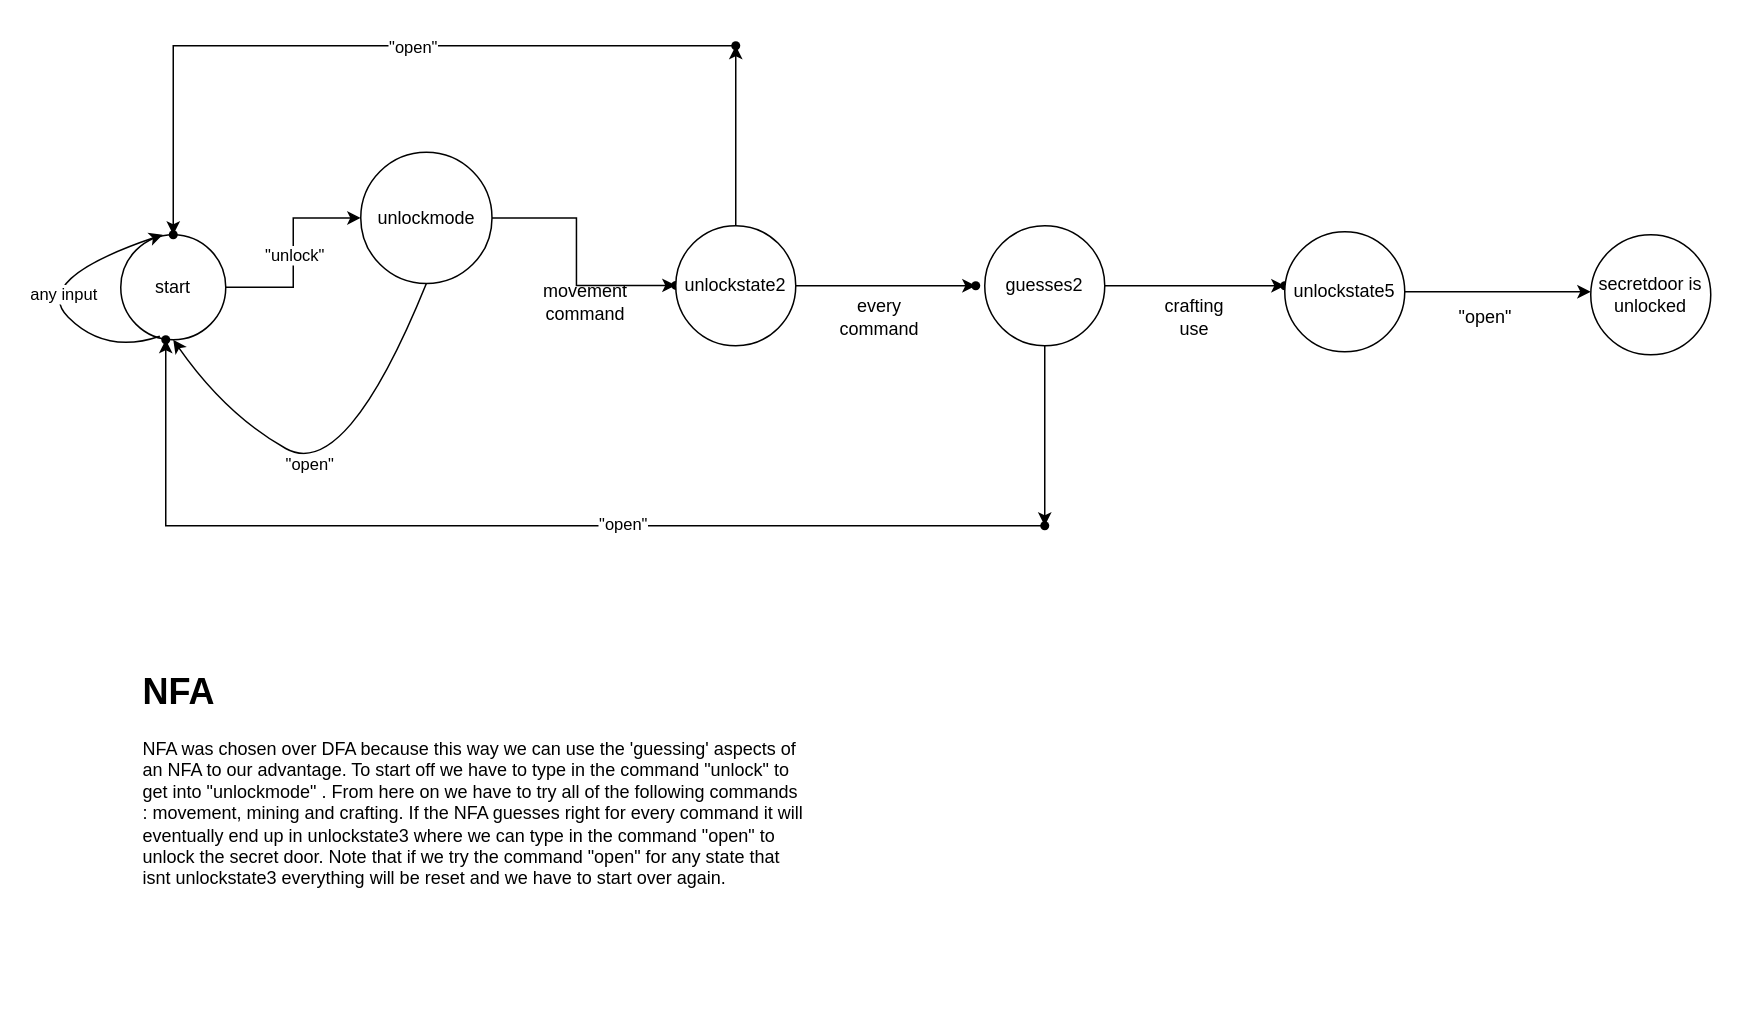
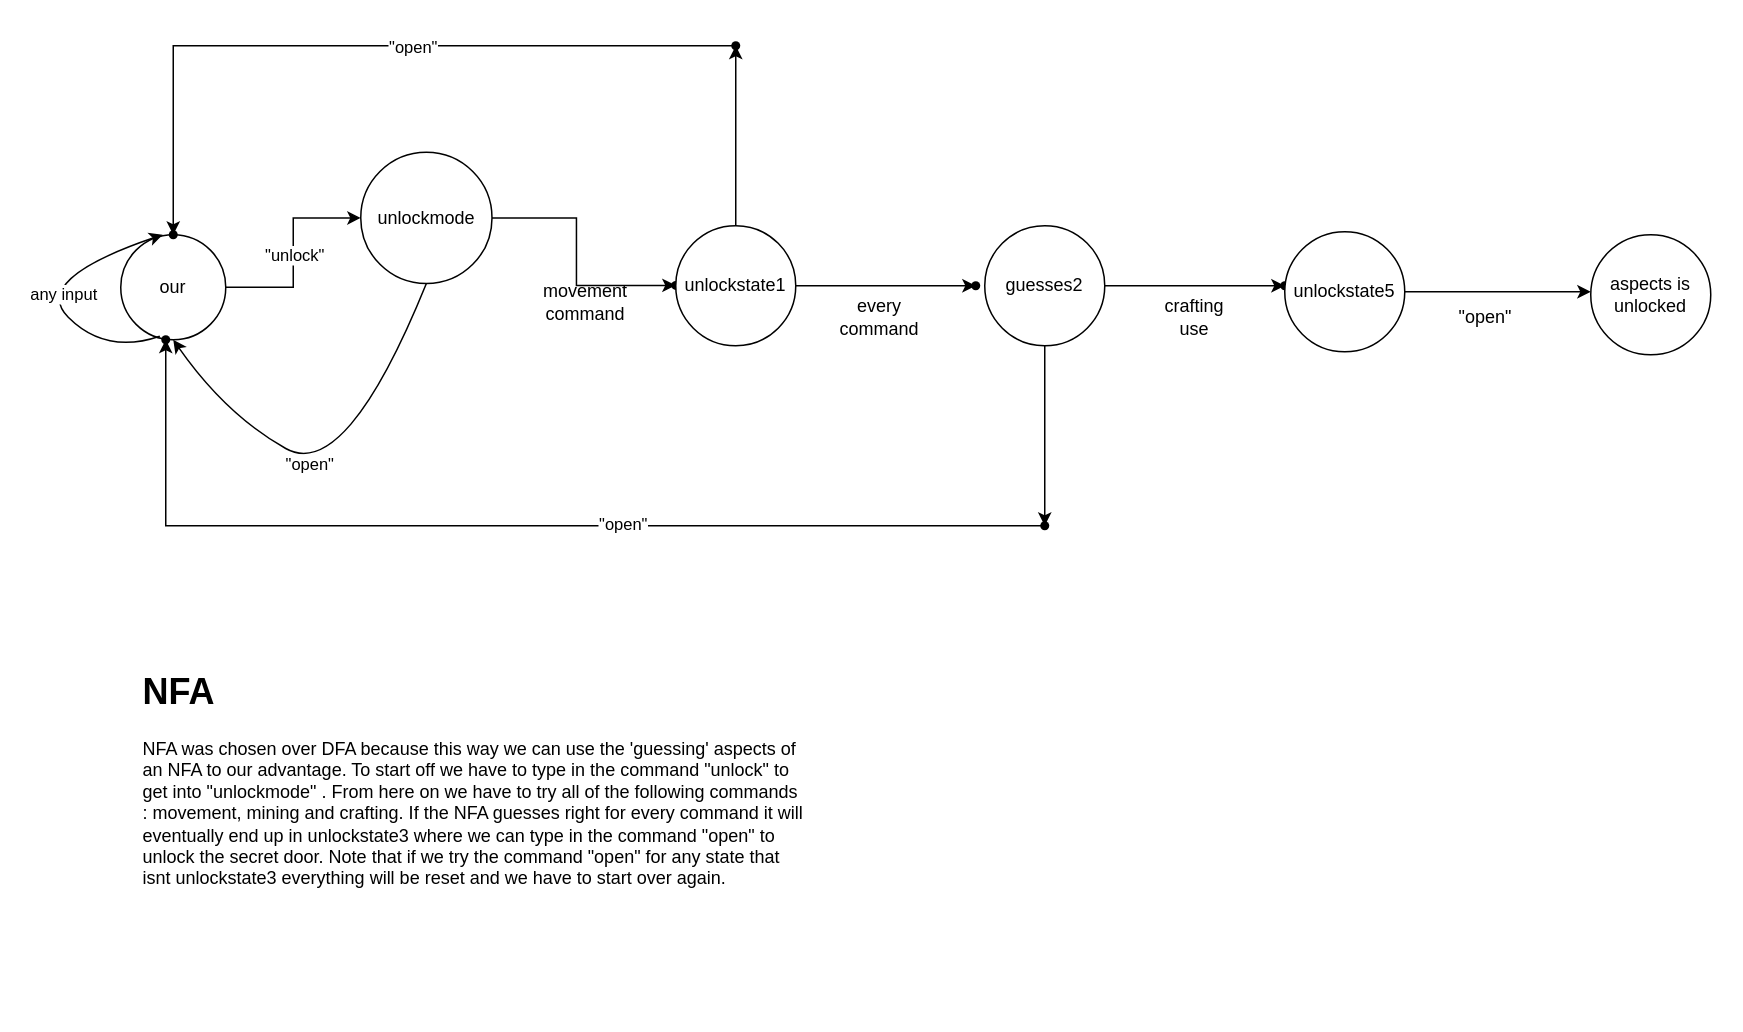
node "unlockstate2": label "unlockstate2" -> "unlockstate1"
node "start": label "start" -> "our"
node "secretdoor is unlocked": label "secretdoor is unlocked" -> "aspects is unlocked"
